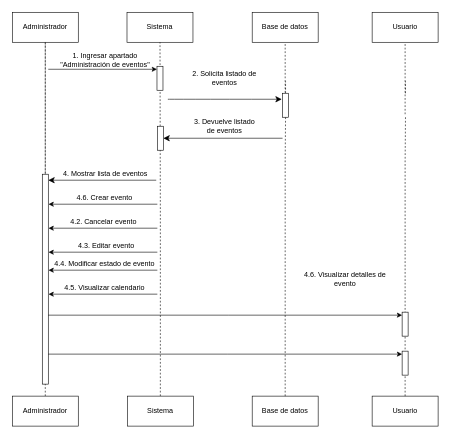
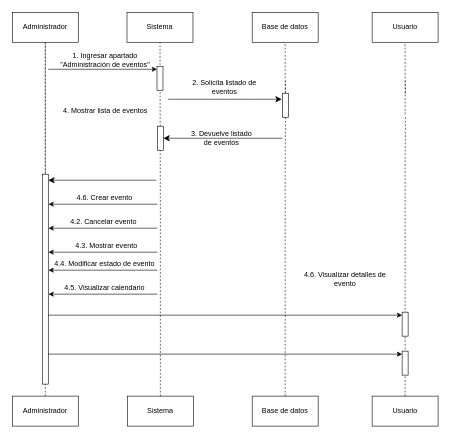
node "2. Solicita listado de eventos": moved (225, 78) -> (225, 87)
node "3. Devuelve listado de eventos": moved (225, 126) -> (222, 138)
node "4. Mostrar lista de eventos": moved (105, 174) -> (105, 111)
node "4.3. Editar evento": label "4.3. Editar evento" -> "4.3. Mostrar evento"
